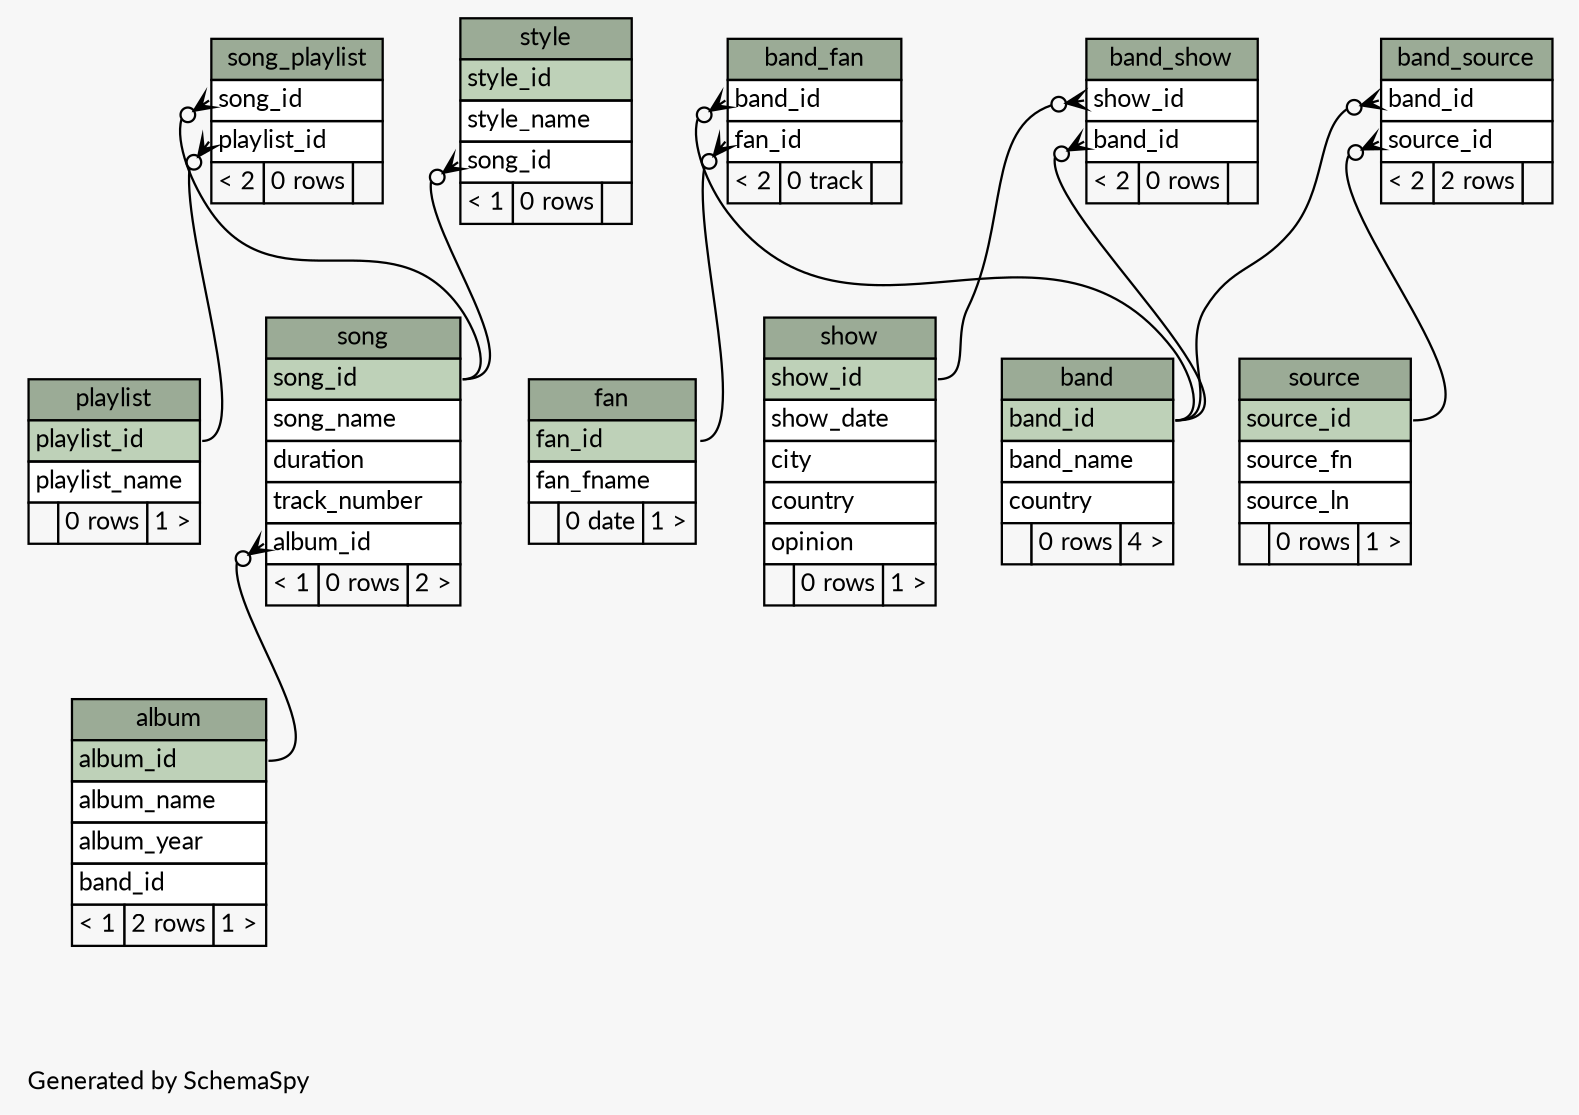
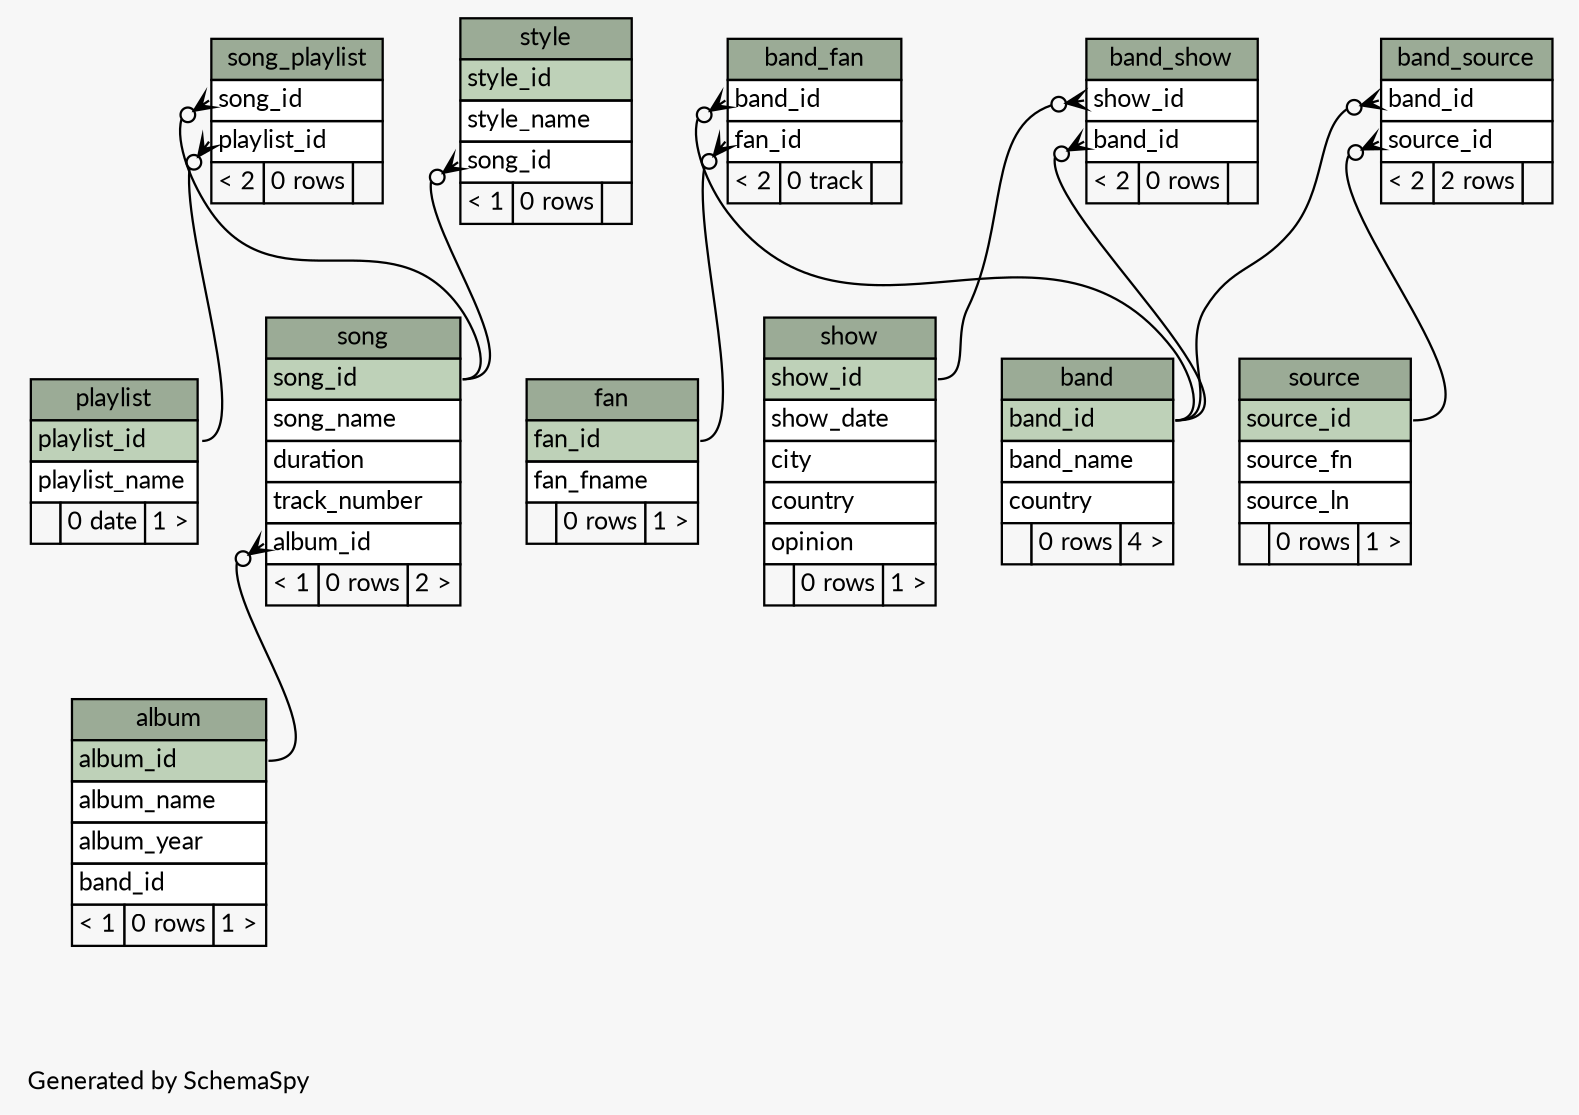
node "playlist": text "0 rows" -> "0 date"
node "fan": text "0 date" -> "0 rows"
node "album": text "2 rows" -> "0 rows"
